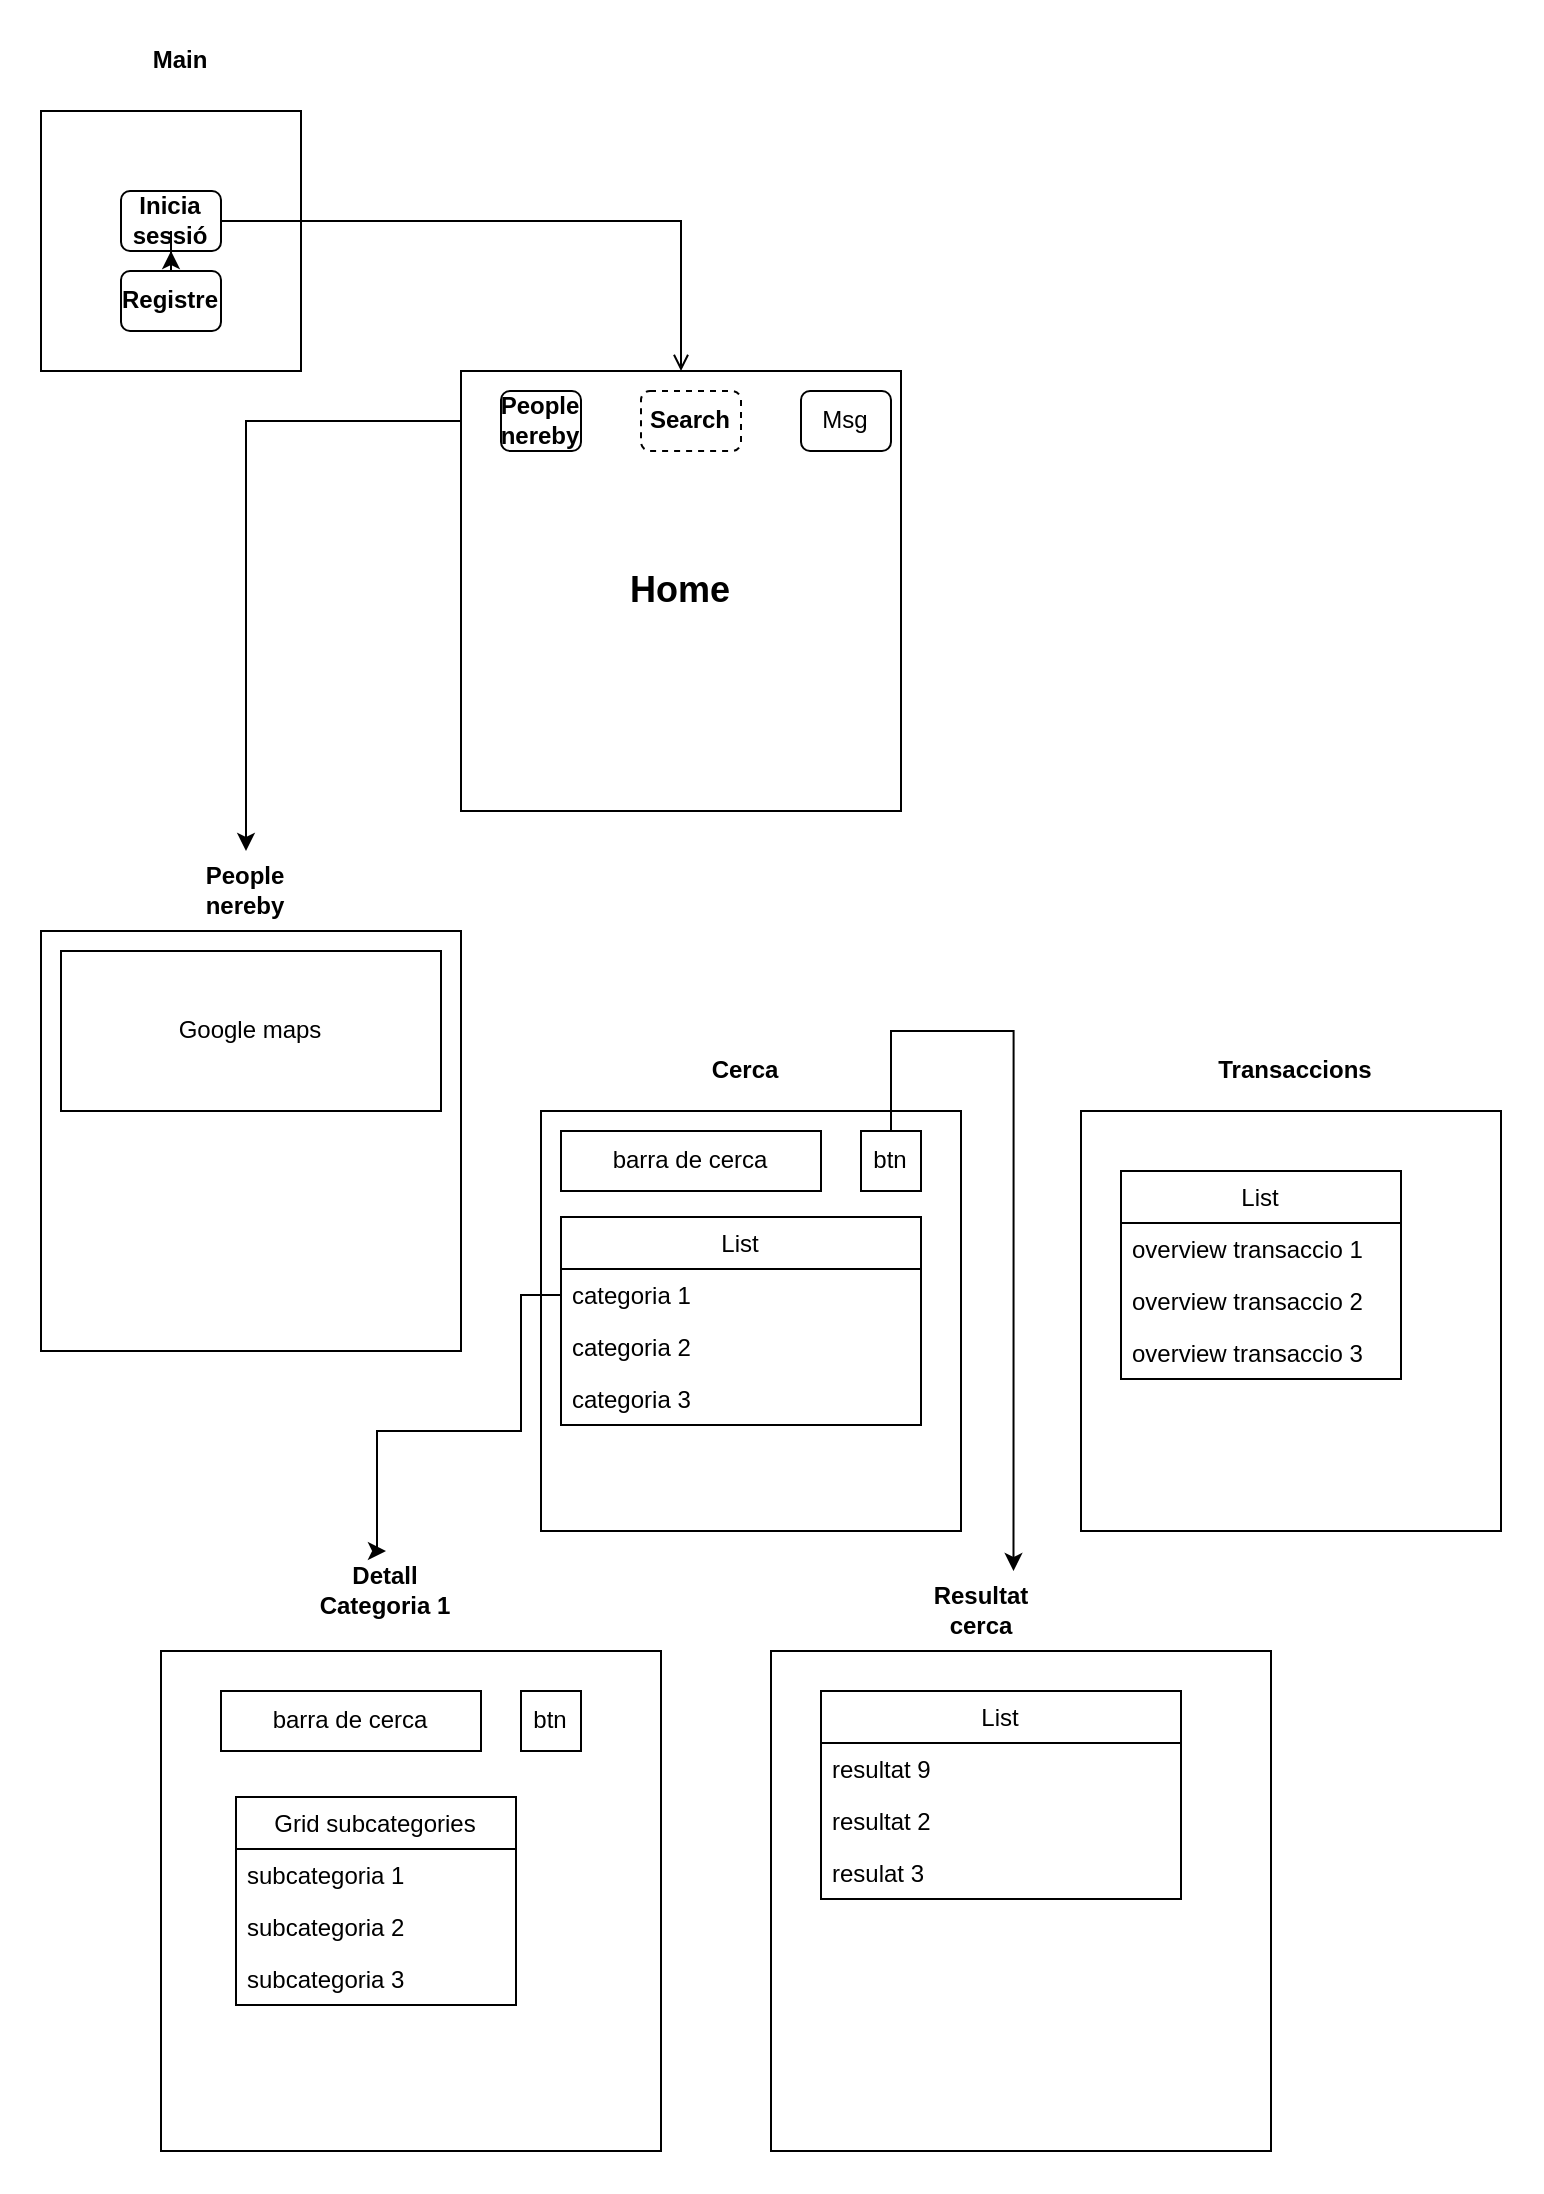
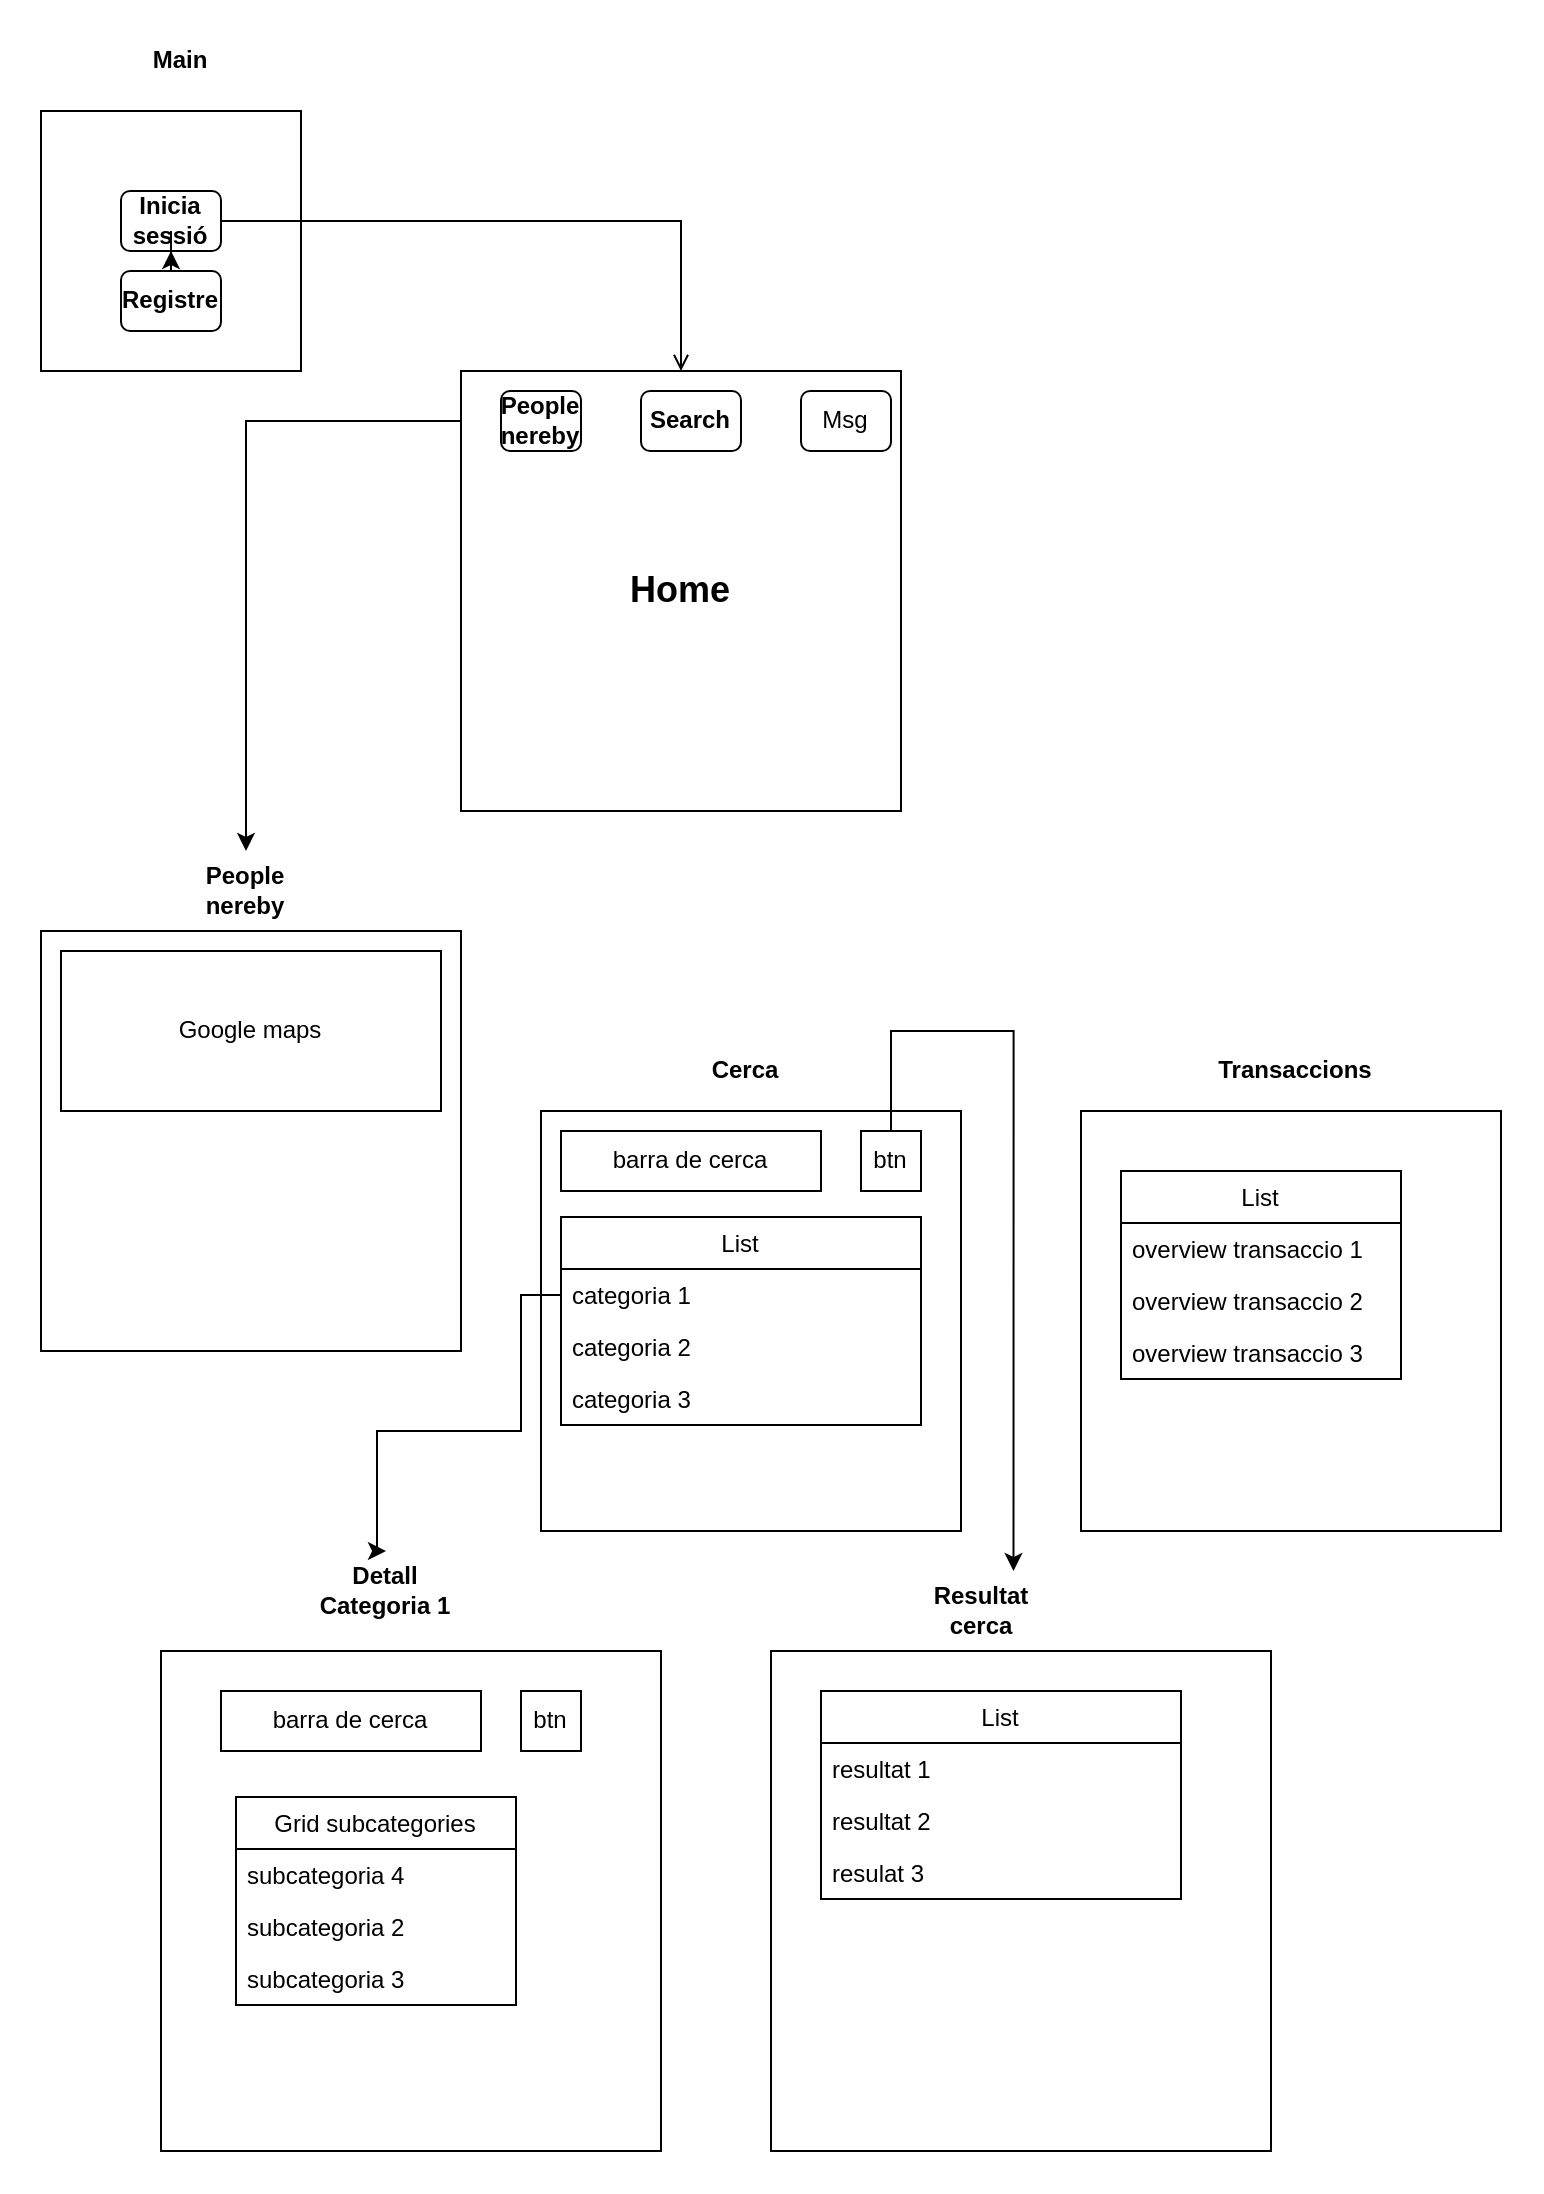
node "Search": style dashed -> solid
node "resultat 9": label "resultat 9" -> "resultat 1"
node "subcategoria 1": label "subcategoria 1" -> "subcategoria 4"
